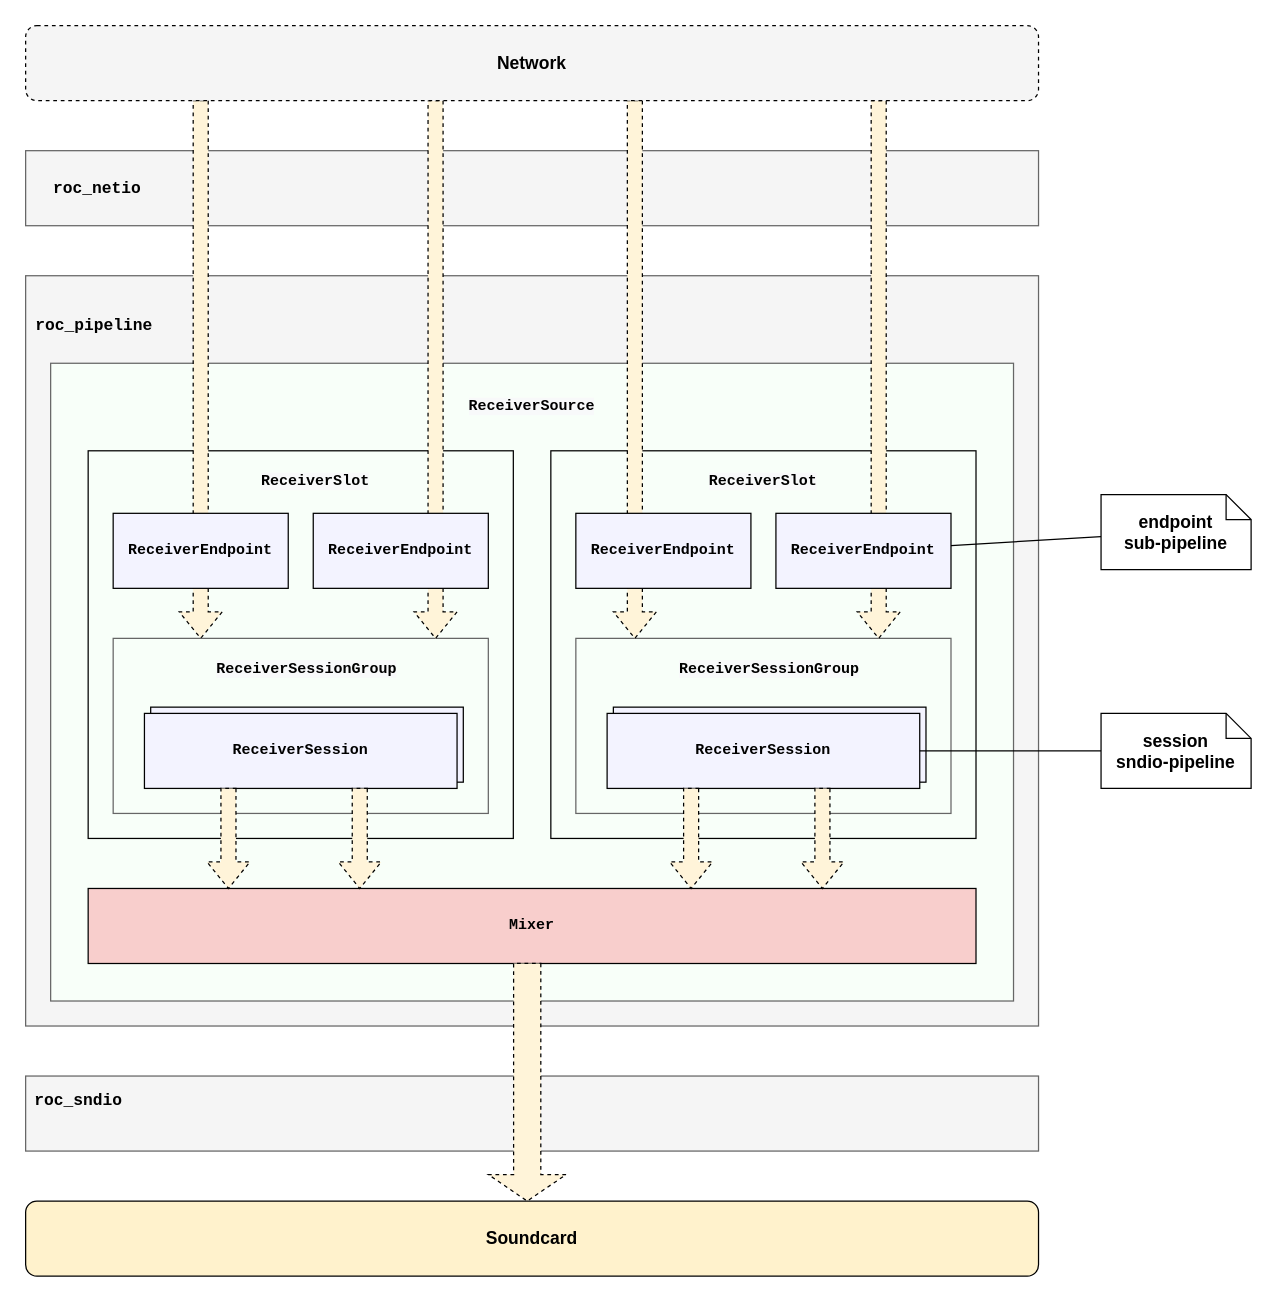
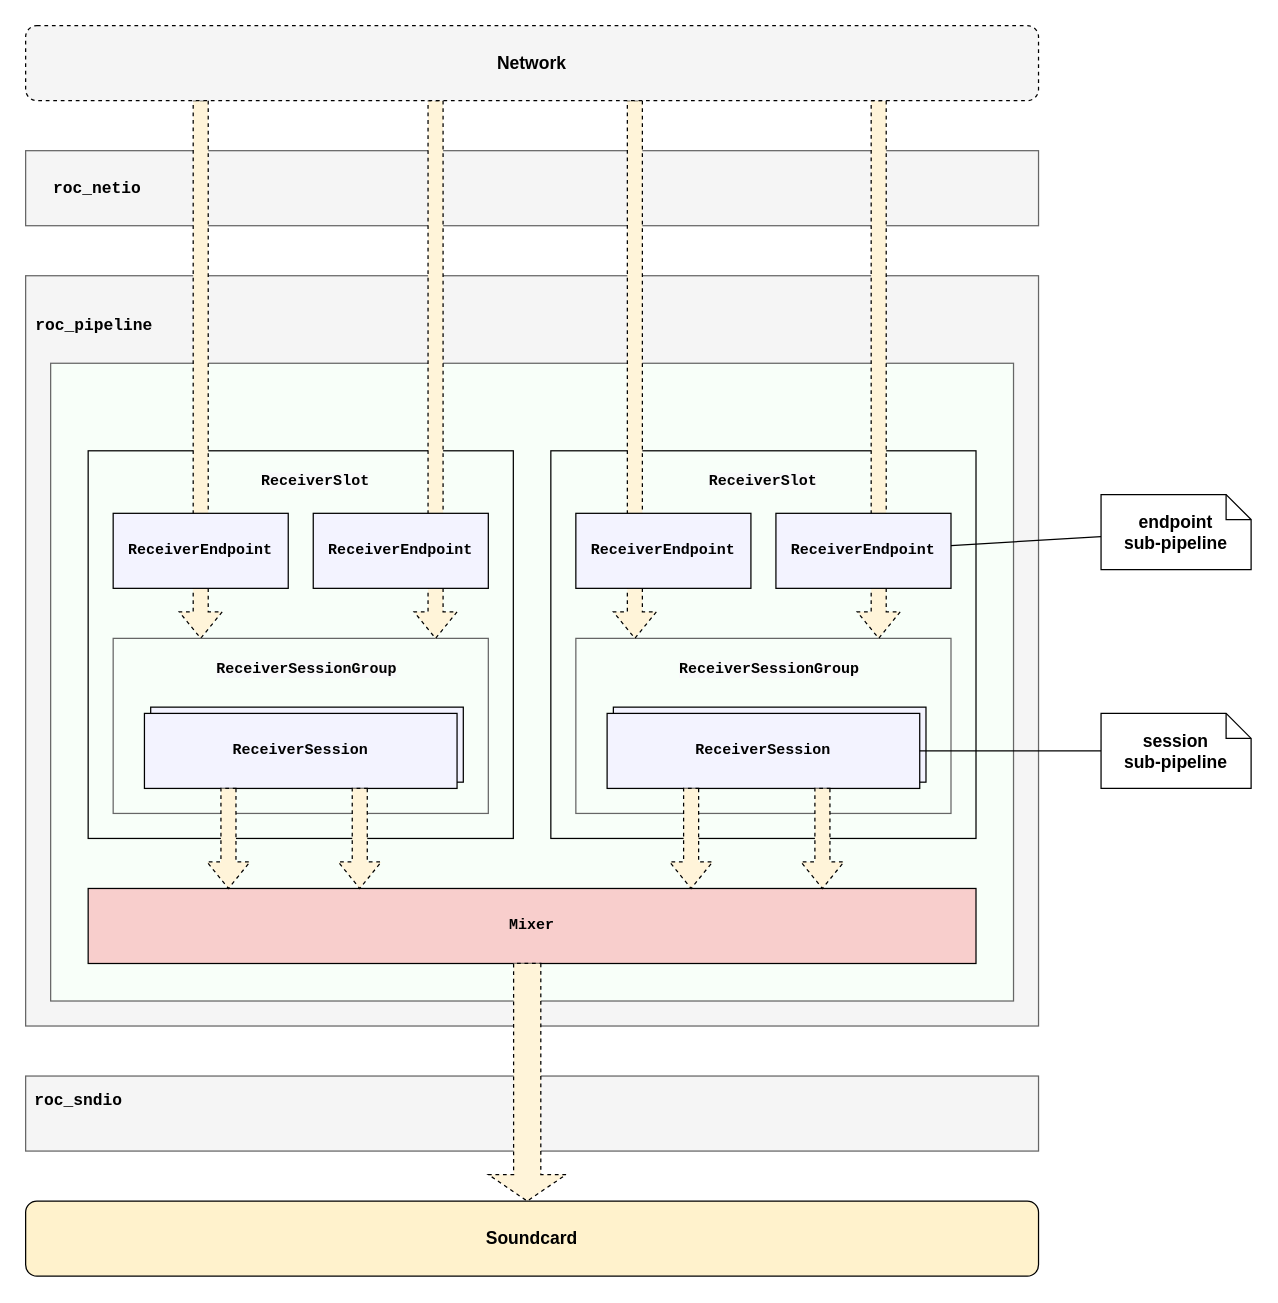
node "ReceiverSource": removed
node "sessionsndio-pipeline": label "sessionsndio-pipeline" -> "sessionsub-pipeline"
